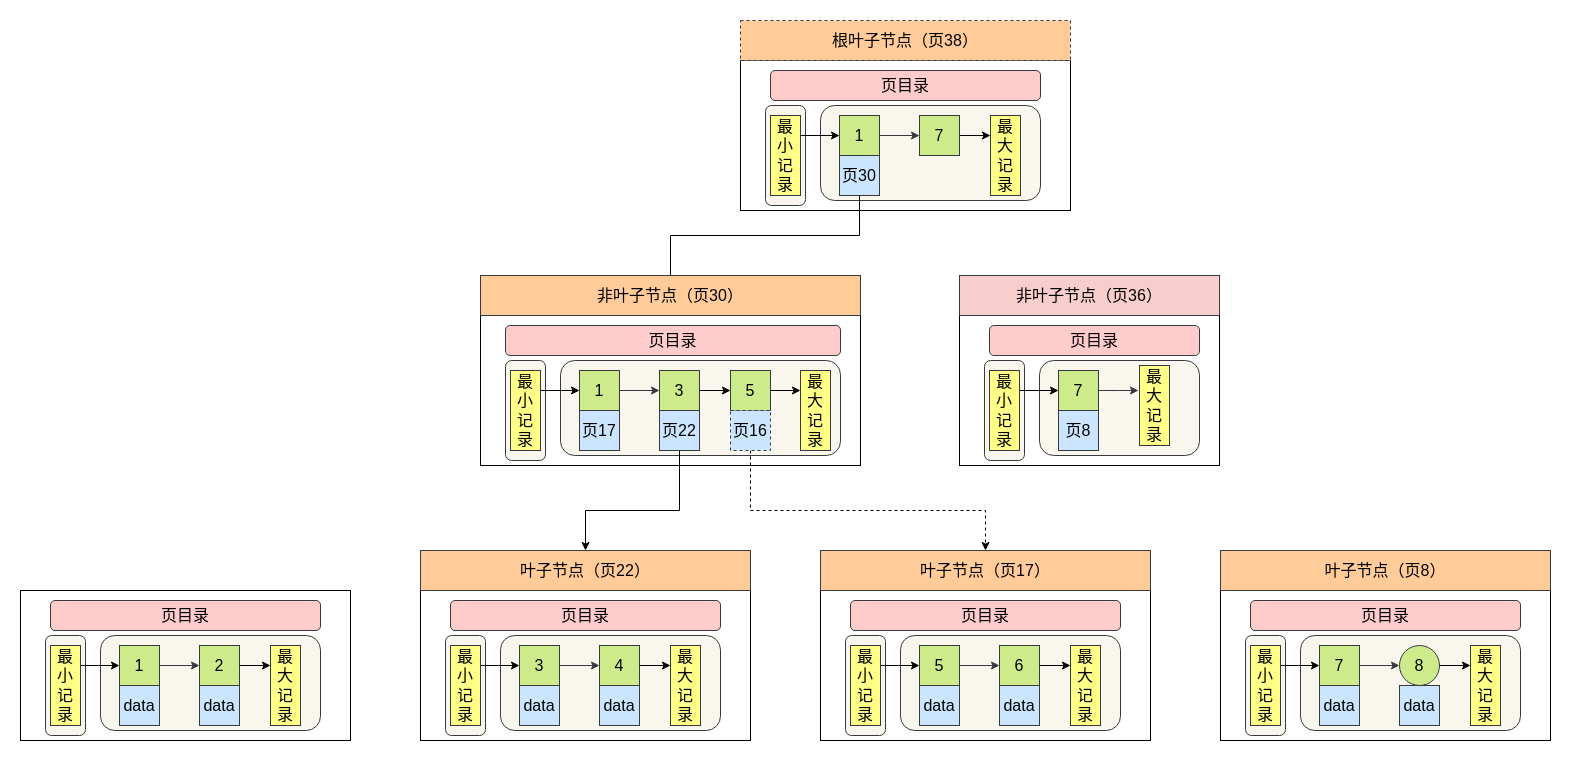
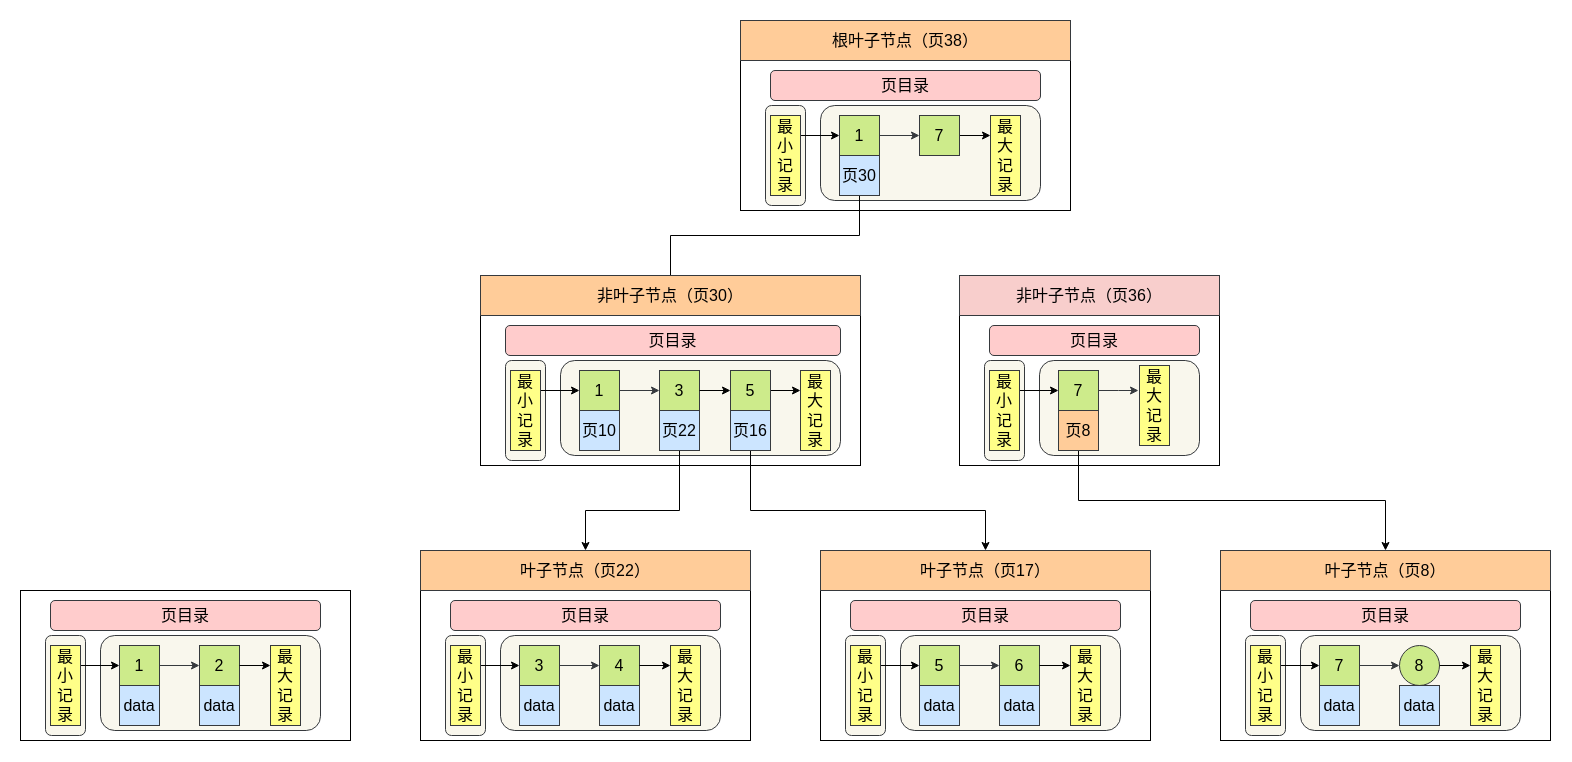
node "根叶子节点（页38）": style dashed -> solid
node "页17": label "页17" -> "页10"
node "页16": style dashed -> solid
node "页8": fillcolor #cce5ff -> #ffcc99
edge "页8" -> "叶子节点（页8）": added
edge "页16" -> "叶子节点（页17）": style dashed -> solid
